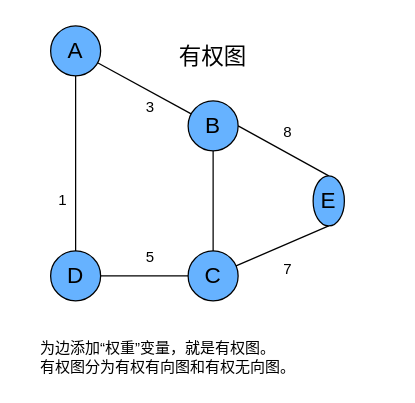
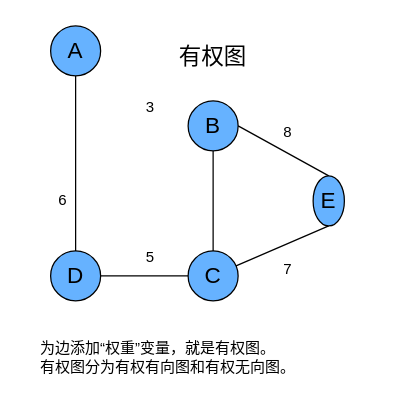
edge "A" -- "B": removed
node "1": label "1" -> "6"
